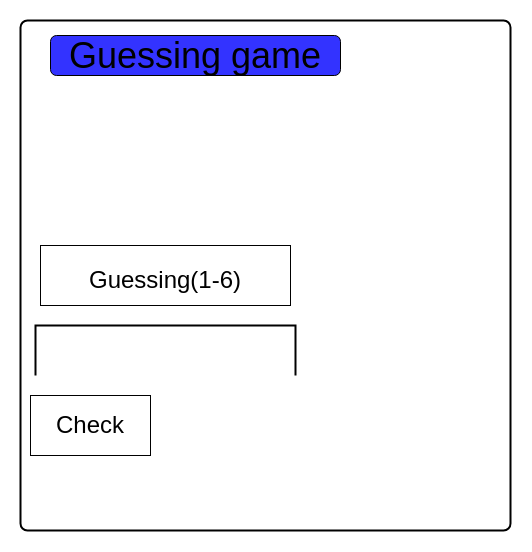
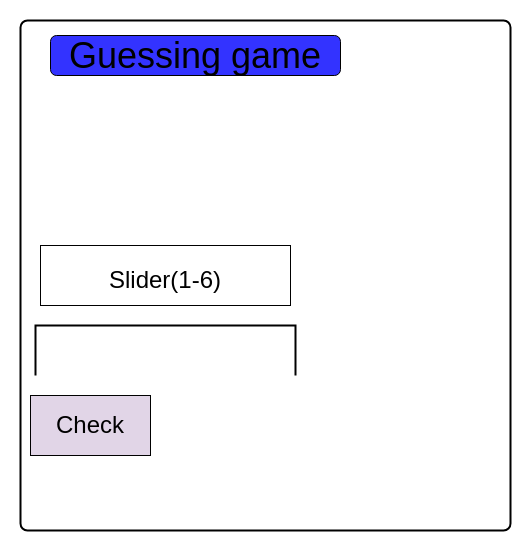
node "Guessing(1-6)": label "Guessing(1-6)" -> "Slider(1-6)"
node "Check": fillcolor #ffffff -> #e1d5e7
